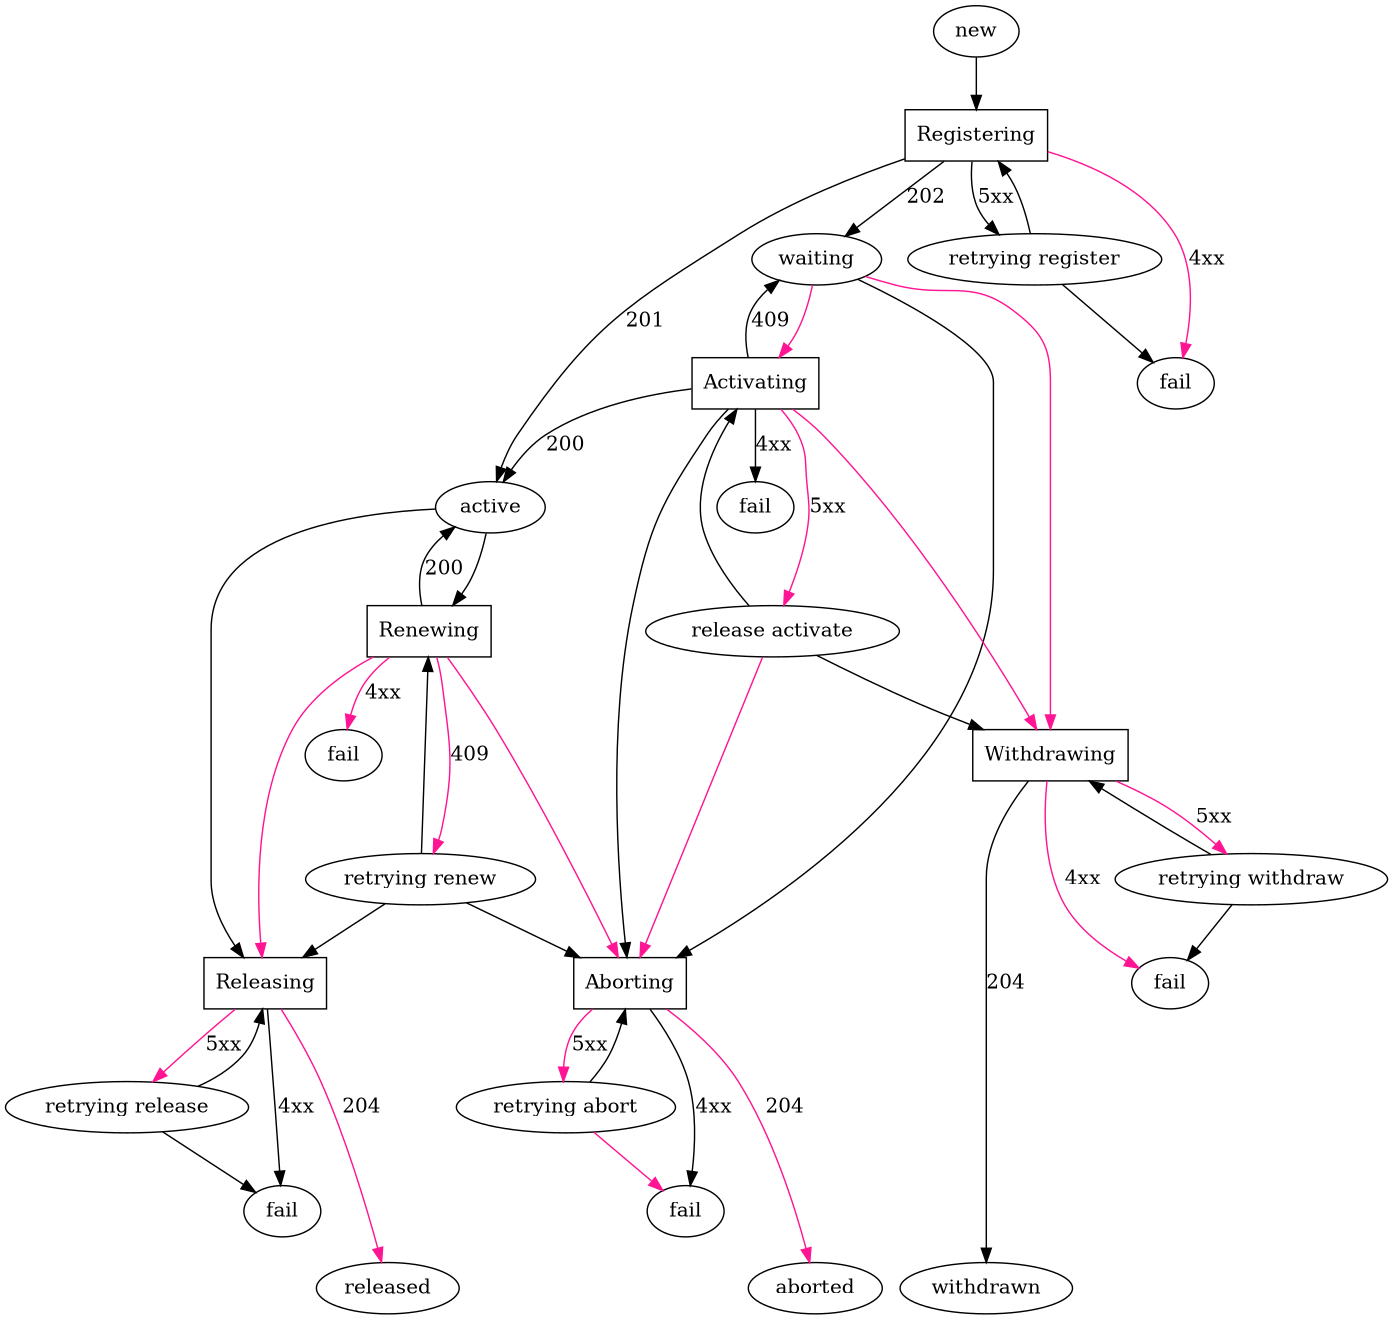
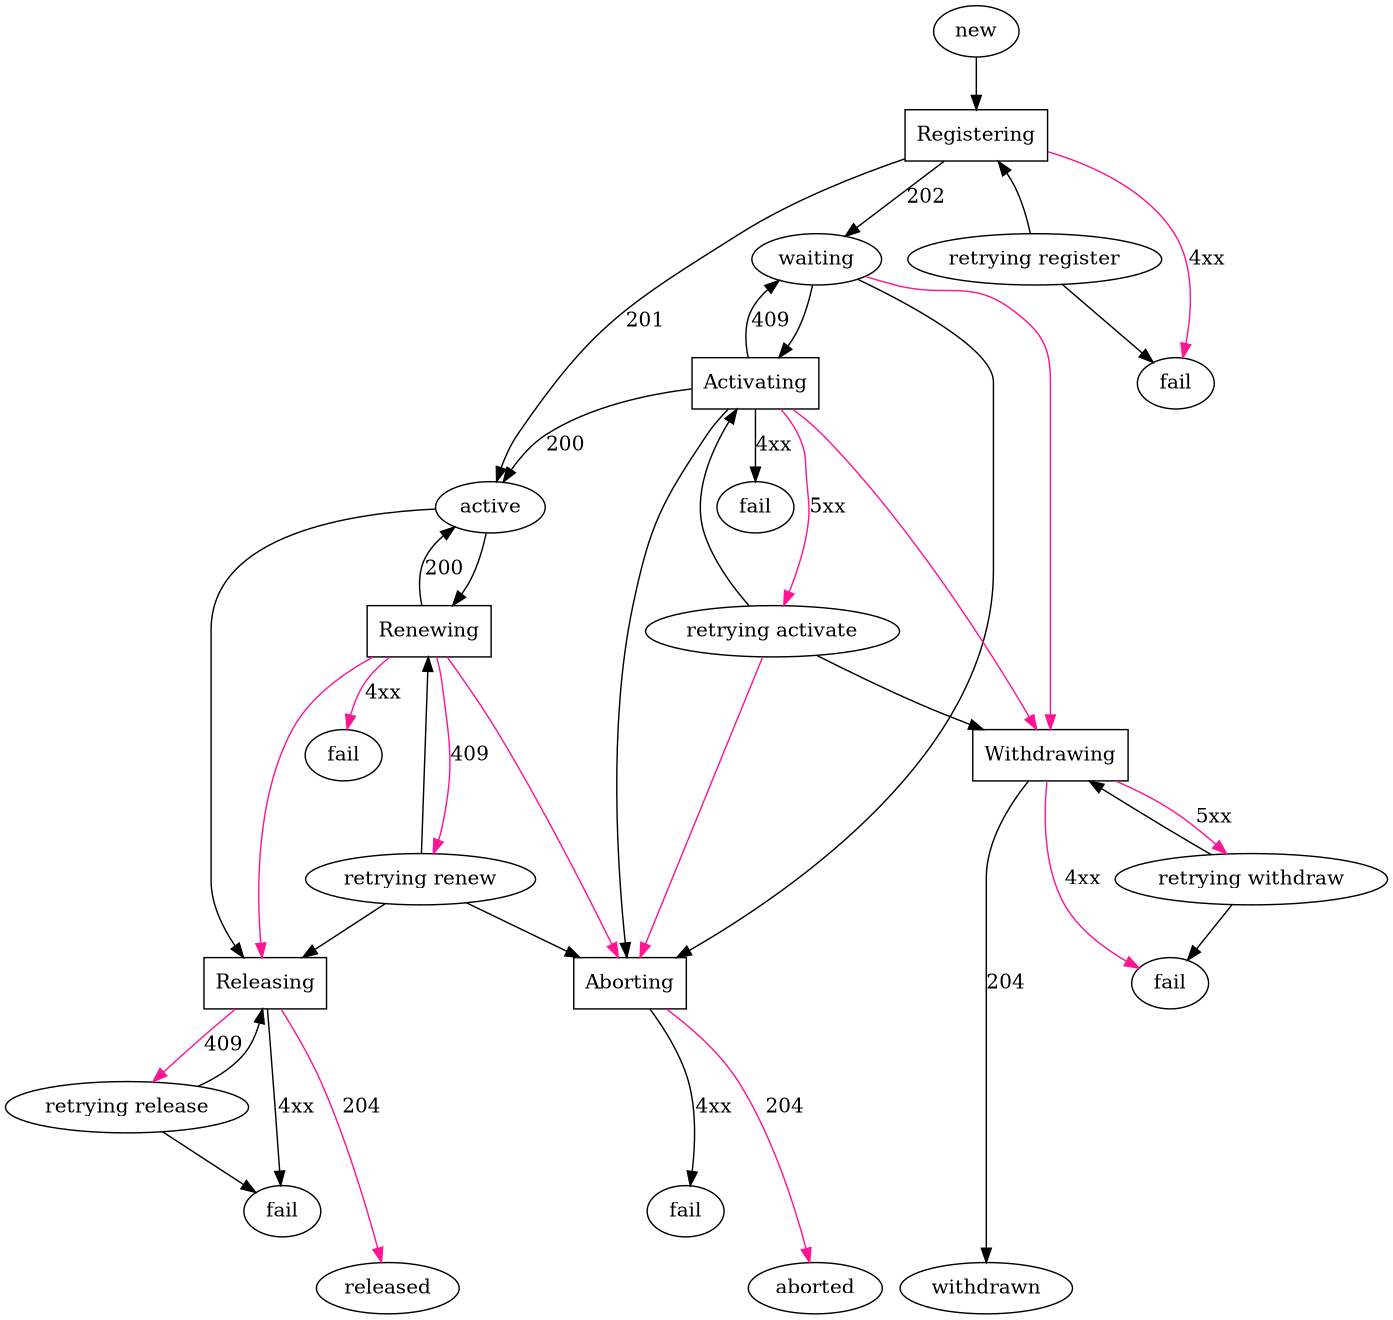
edge "Registering" -> "retrying register": removed, label "5xx"
edge "waiting" -> "Activating": color deeppink -> black
node "release activate": label "release activate" -> "retrying activate"
edge "Releasing" -> "retrying release": label "5xx" -> "409"
node "retrying abort": removed
